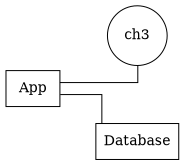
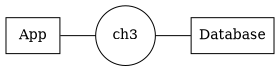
edge "App" -- "Database": now "ch3" -- "Database"
